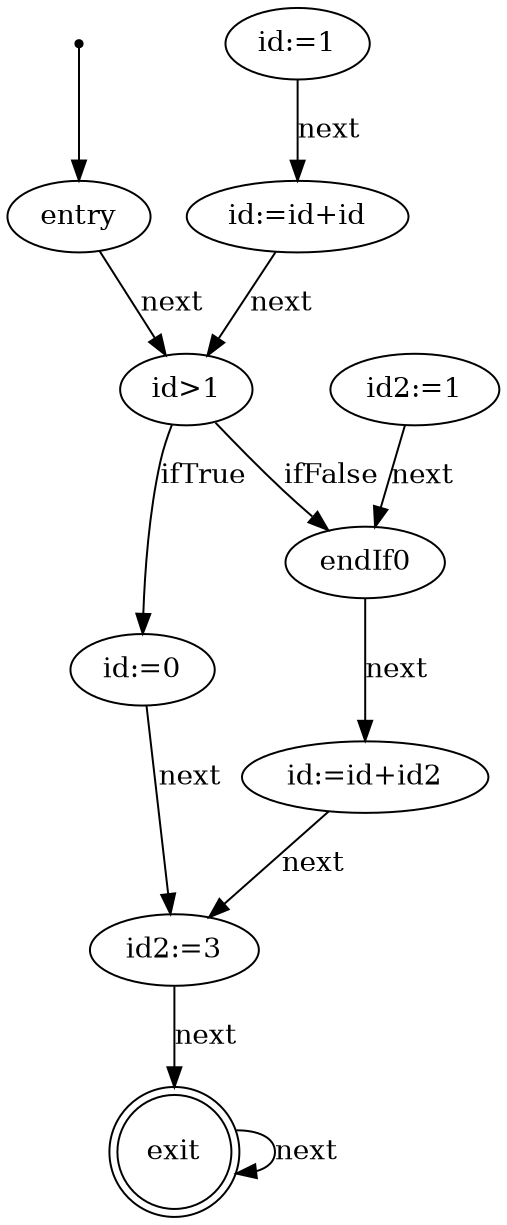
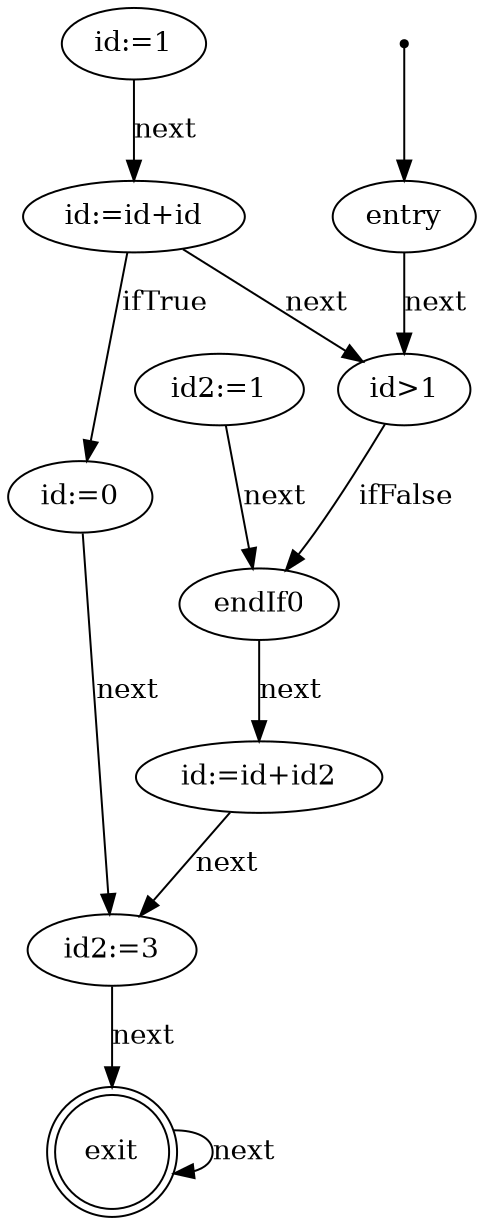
edge "id>1" -> "id:=0": now "id:=id+id" -> "id:=0"
